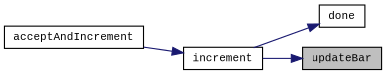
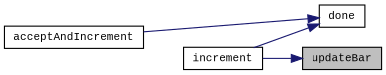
edge "acceptAndIncrement" -> "increment": now "acceptAndIncrement" -> "done"
